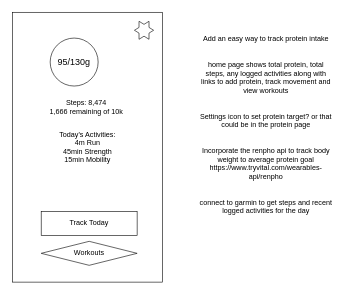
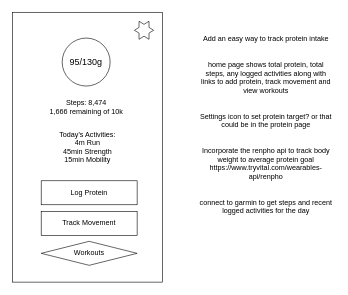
node "95/130g": moved (74, 62) -> (86, 62)
node "Log Protein": added
node "Track Today": label "Track Today" -> "Track Movement"
